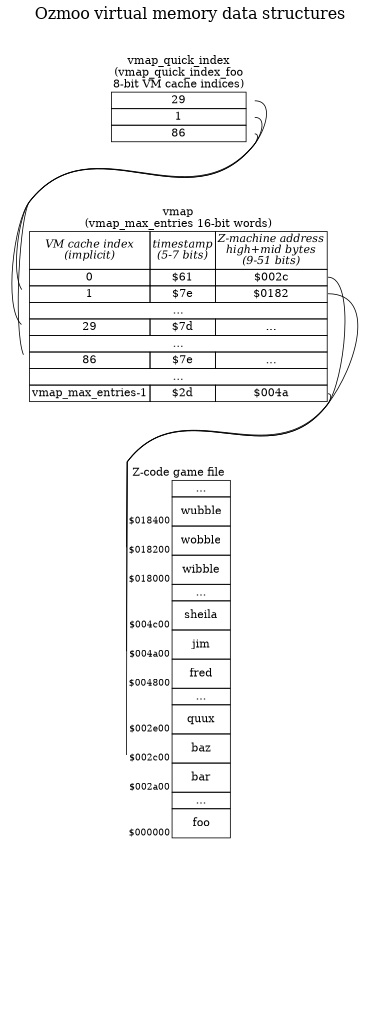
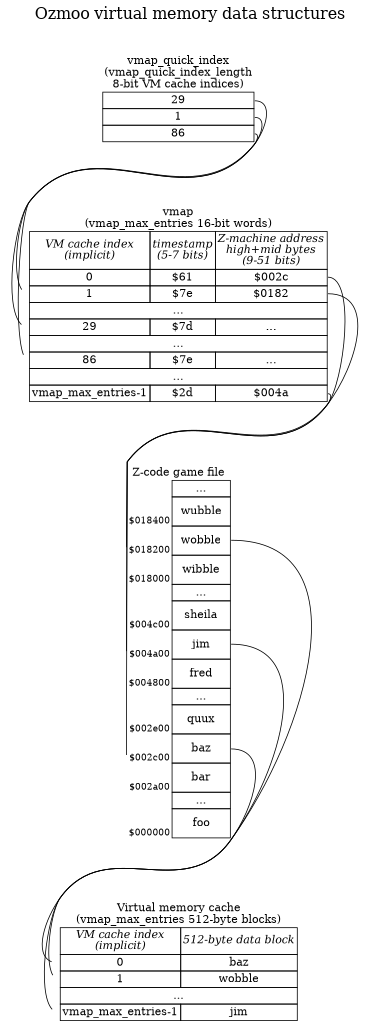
node "vmap_quick_index": text "(vmap_quick_index_foo" -> "(vmap_quick_index_length"
node "Virtual memory cache": added
